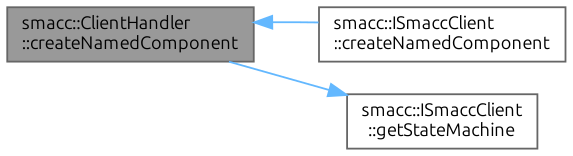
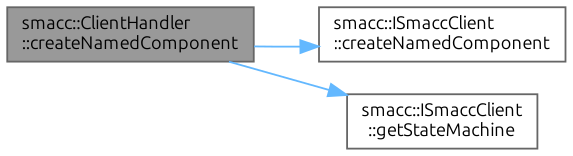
edge "smacc::ISmaccClient ::createNamedComponent" -> "smacc::ClientHandler ::createNamedComponent": reversed
